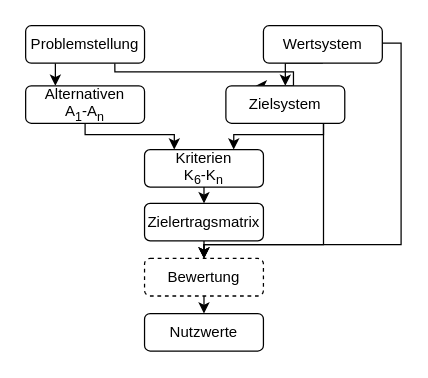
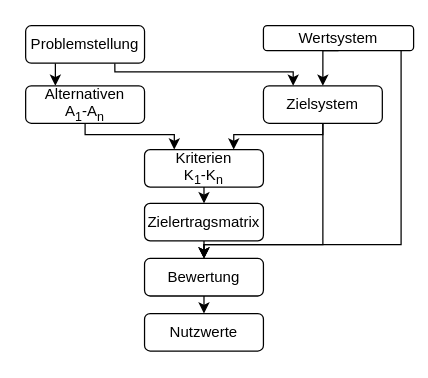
node "Wertsystem": size 119x38 -> 150x25
node "Zielsystem": moved (285, 104) -> (323, 104)
node "Kriterien K6-Kn": label "Kriterien K6-Kn" -> "Kriterien K1-Kn"
node "Bewertung": style dashed -> solid
